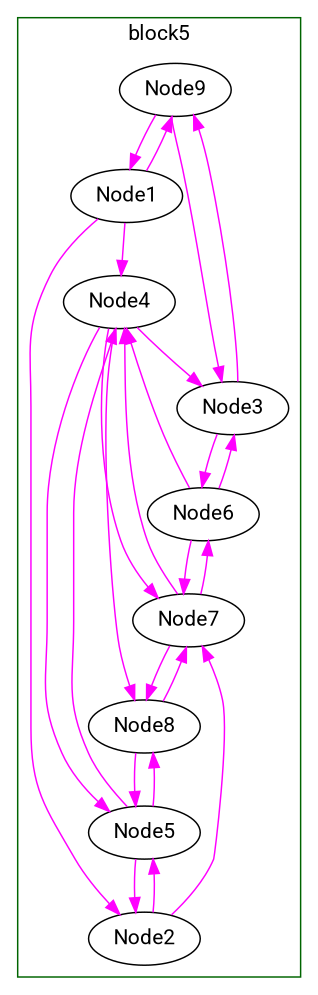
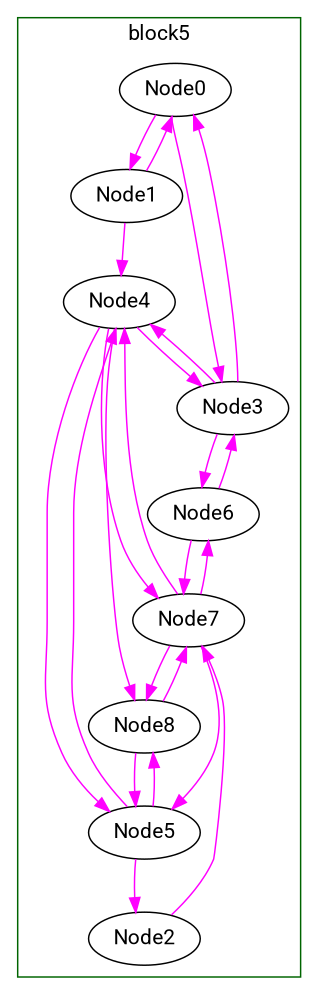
node "Node9": label "Node9" -> "Node0"
edge "Node6" -> "Node4": now "Node3" -> "Node4"
edge "Node1" -> "Node2": removed
edge "Node2" -> "Node5": now "Node7" -> "Node5"
